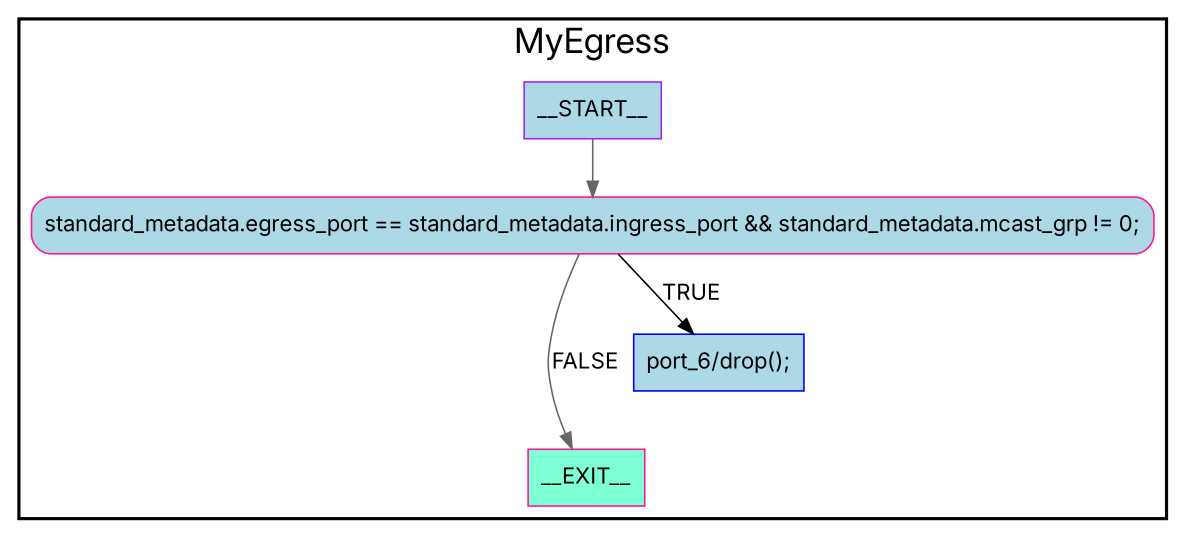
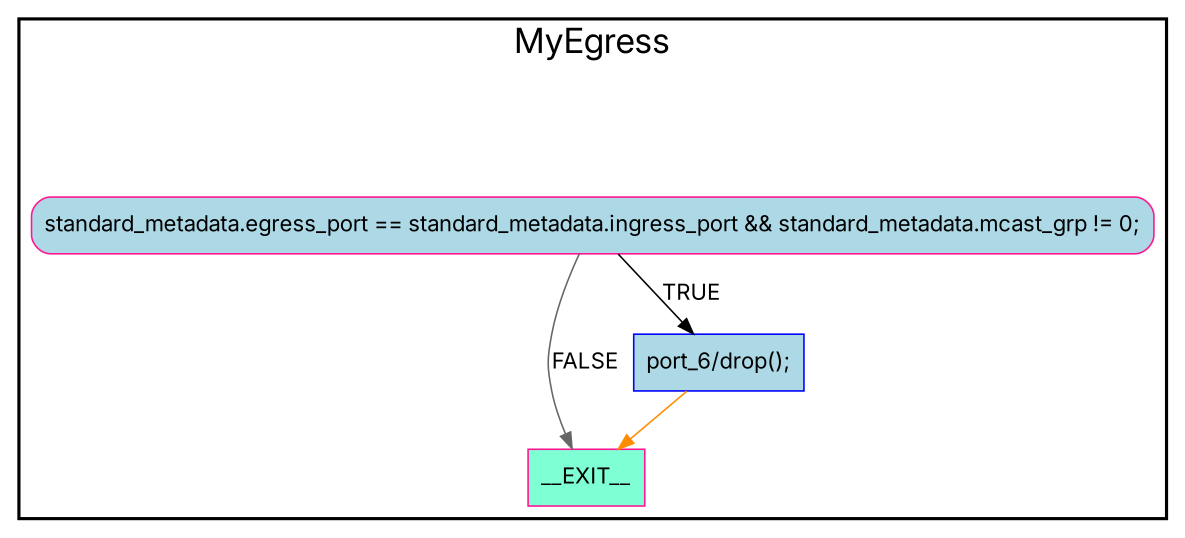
node "__START__": removed
edge "port_6/drop();" -> "__EXIT__": added
